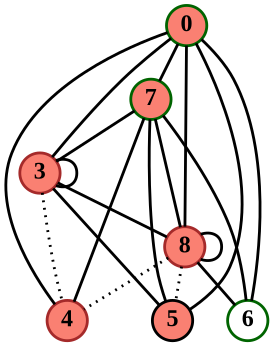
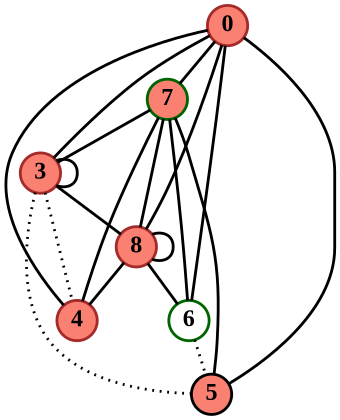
node "0": color darkgreen -> brown
edge "3" -- "5": style bold -> dotted
edge "8" -- "4": style dotted -> solid
edge "8" -- "5": now "6" -- "5"
